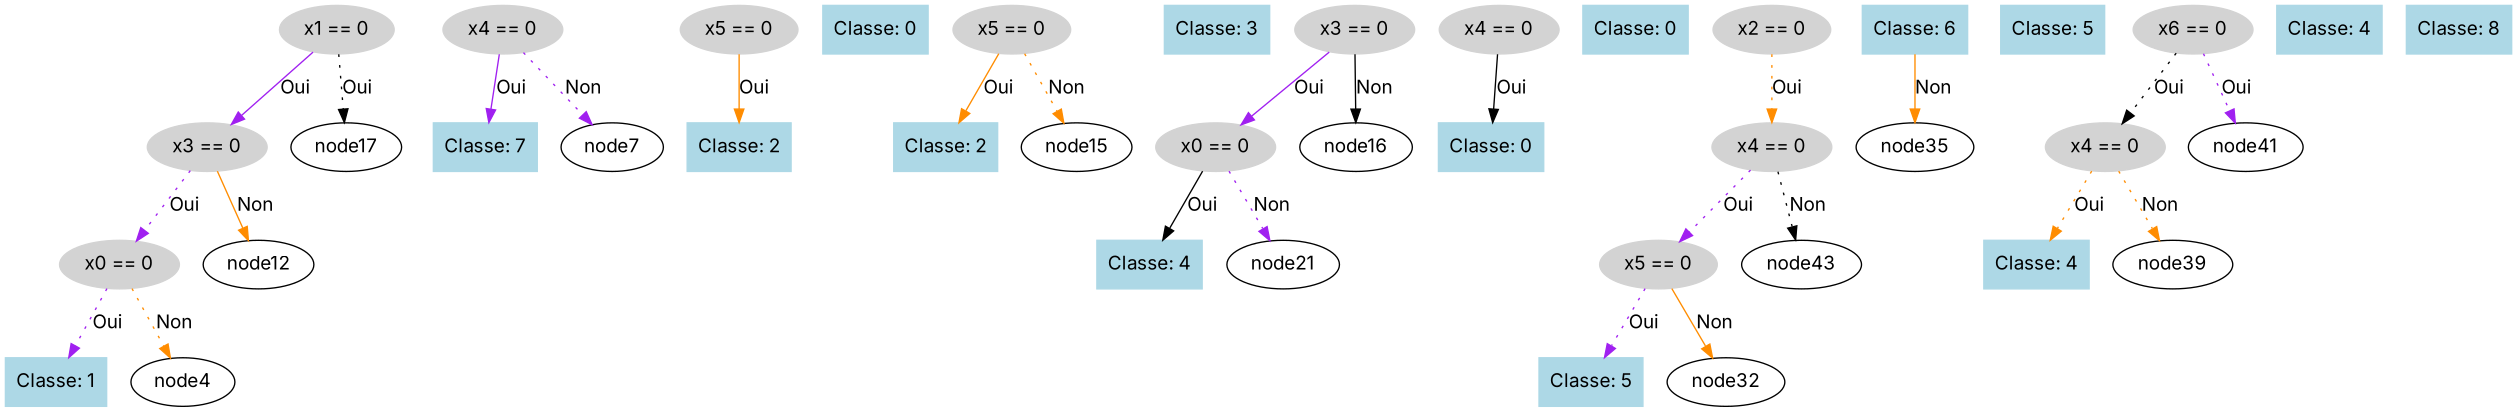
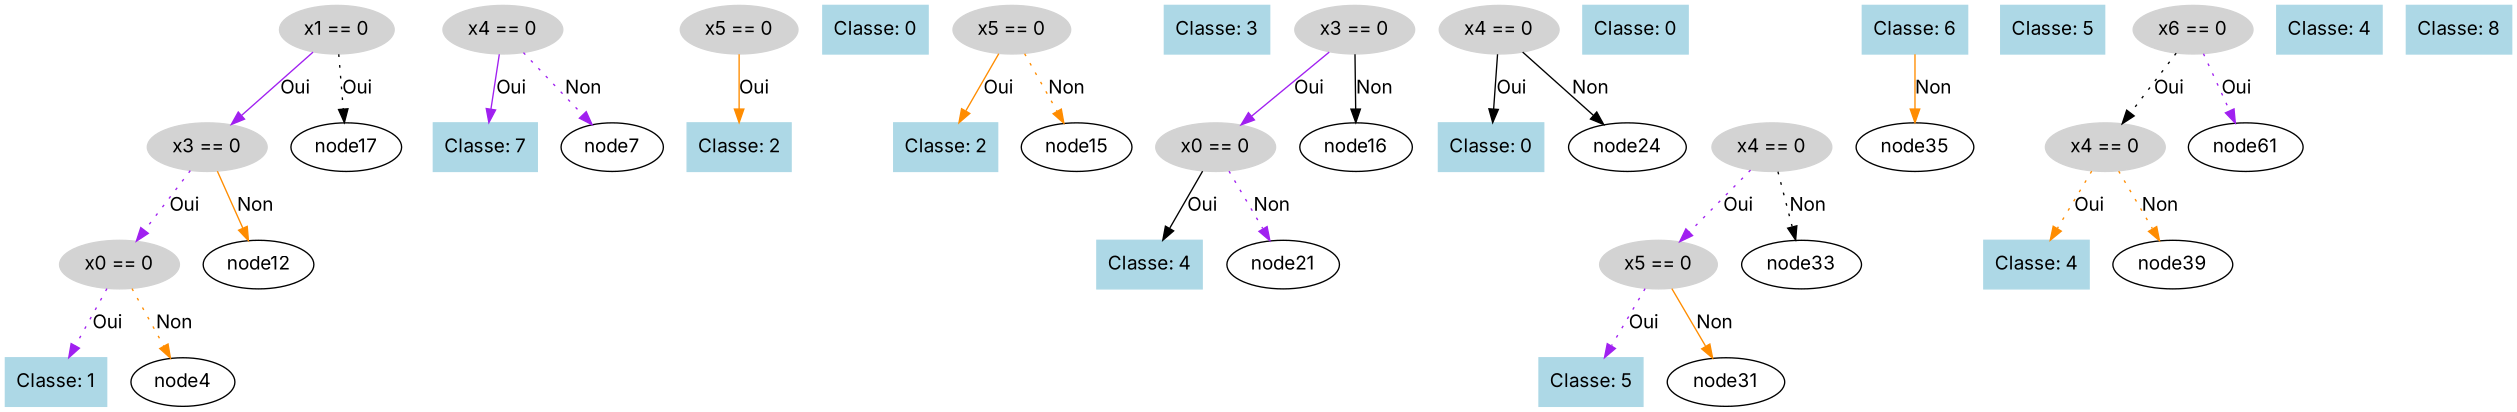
node "x2 == 0": removed
node "node24": added
node "node41": label "node41" -> "node61"
node "node43": label "node43" -> "node33"
node "node32": label "node32" -> "node31"
